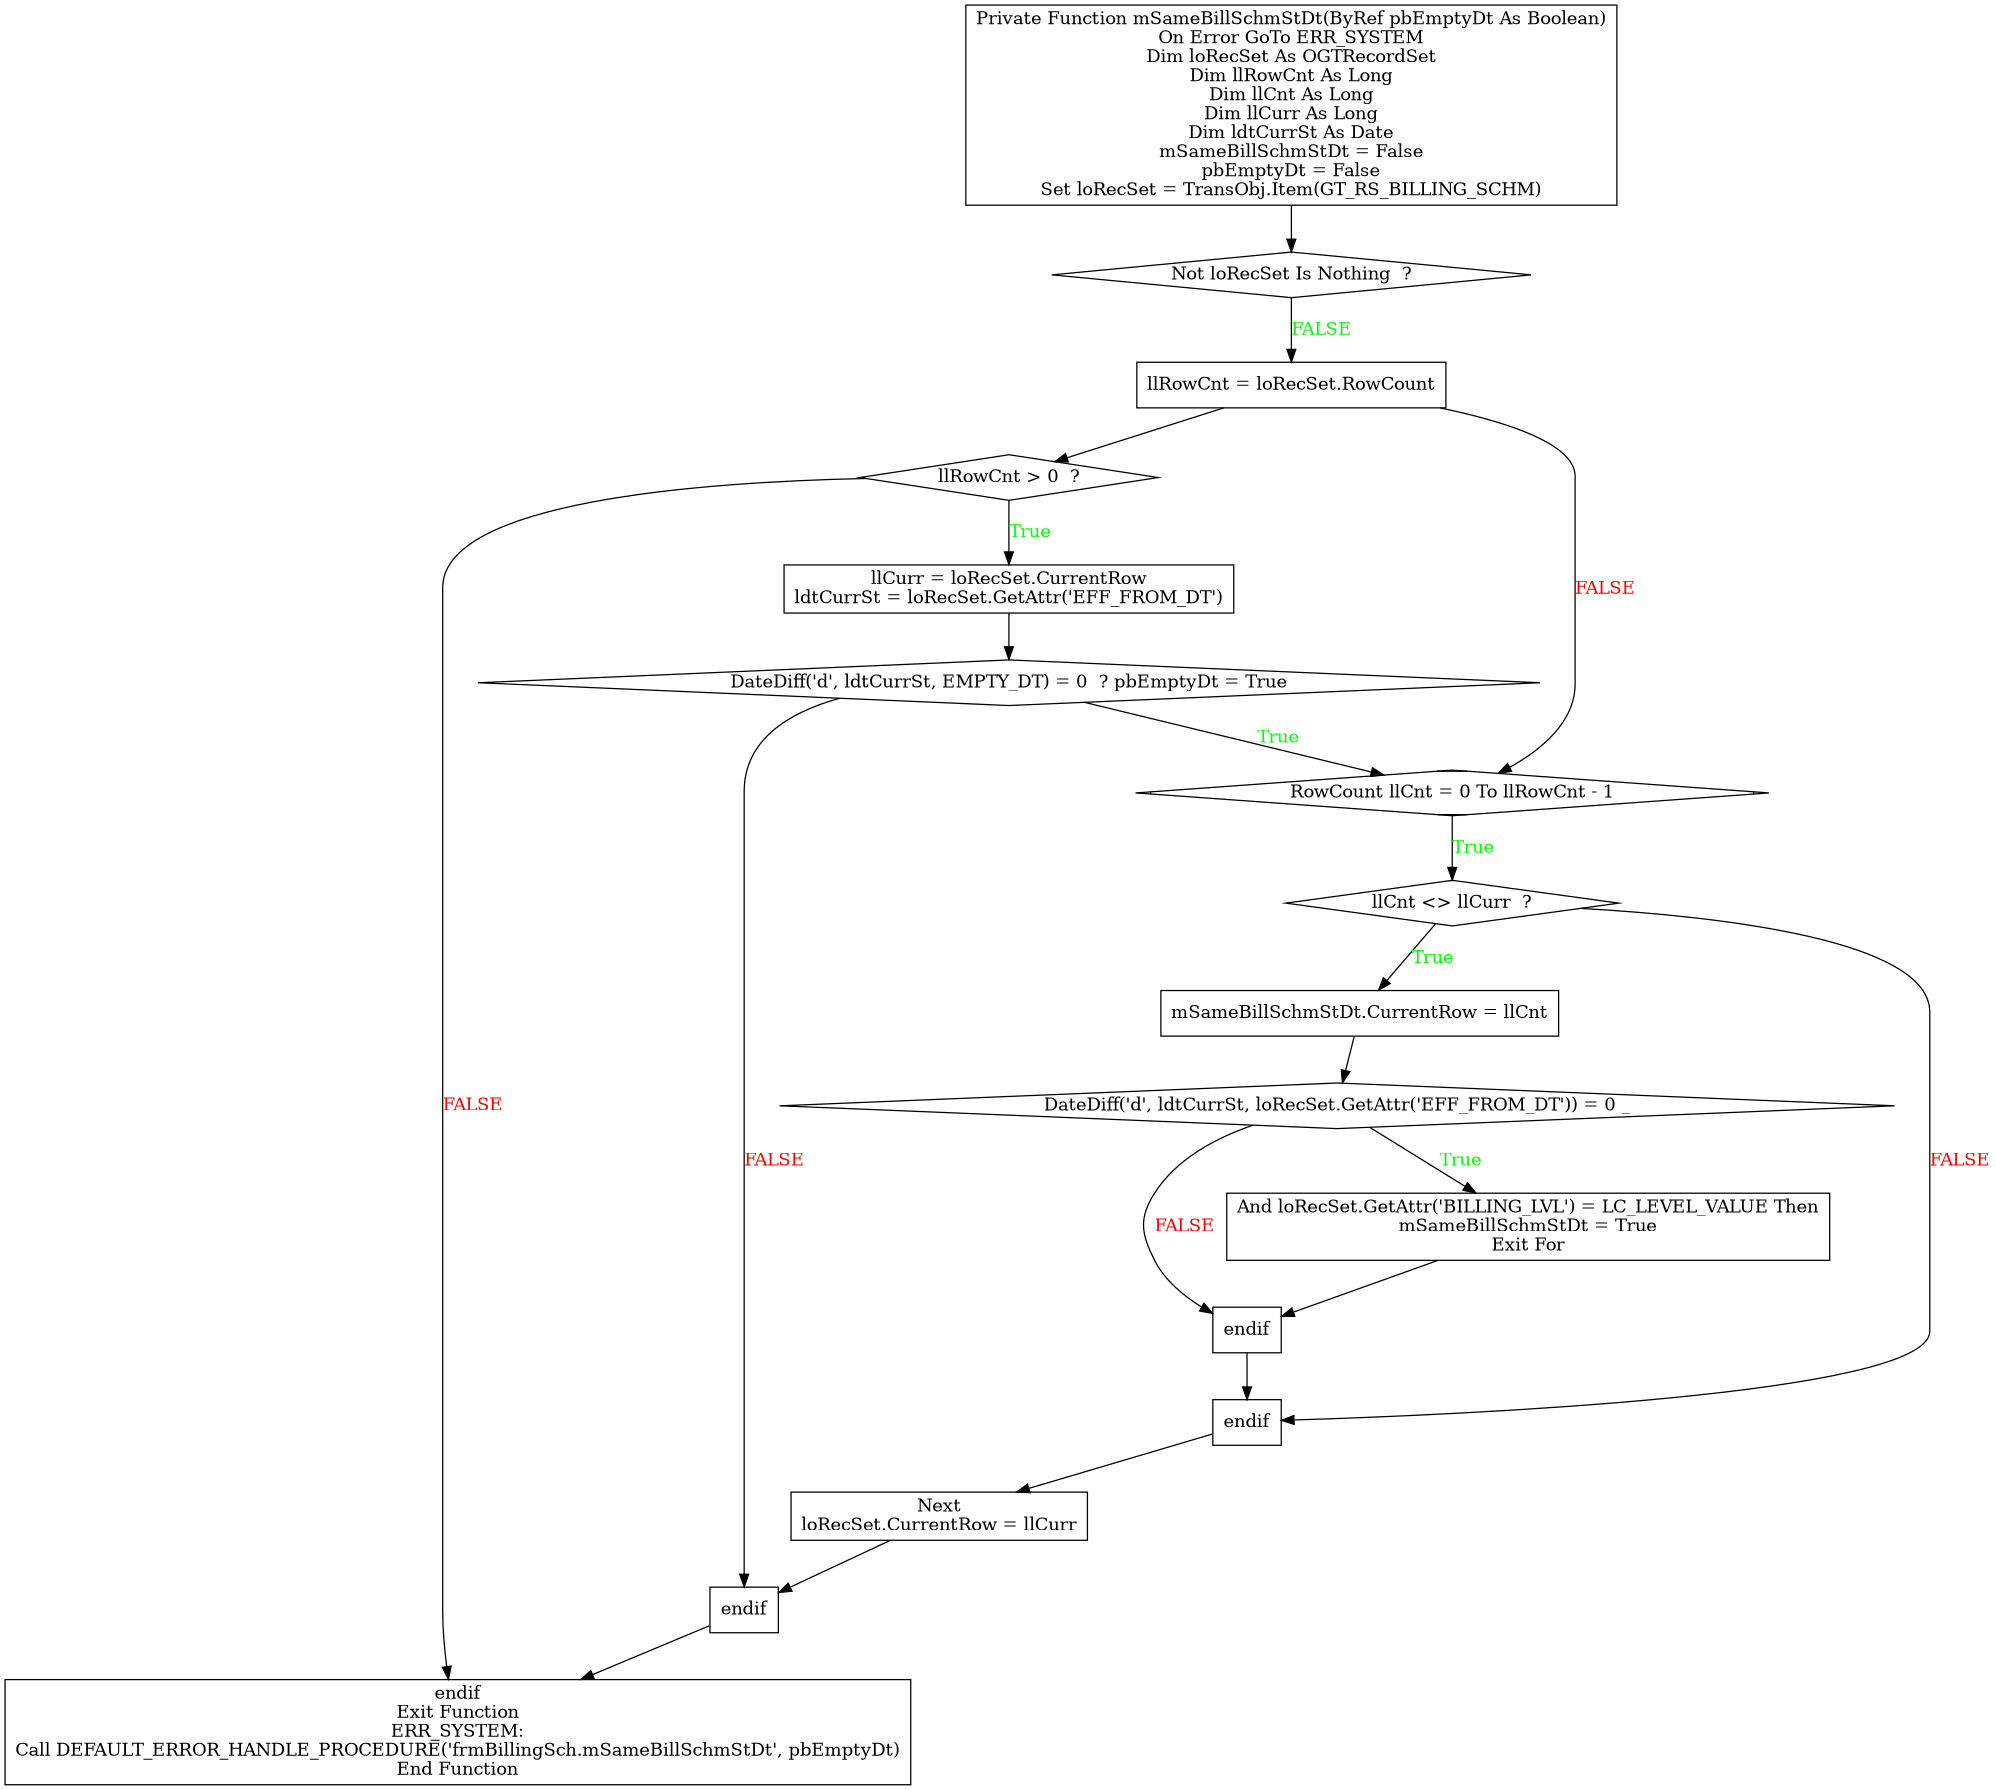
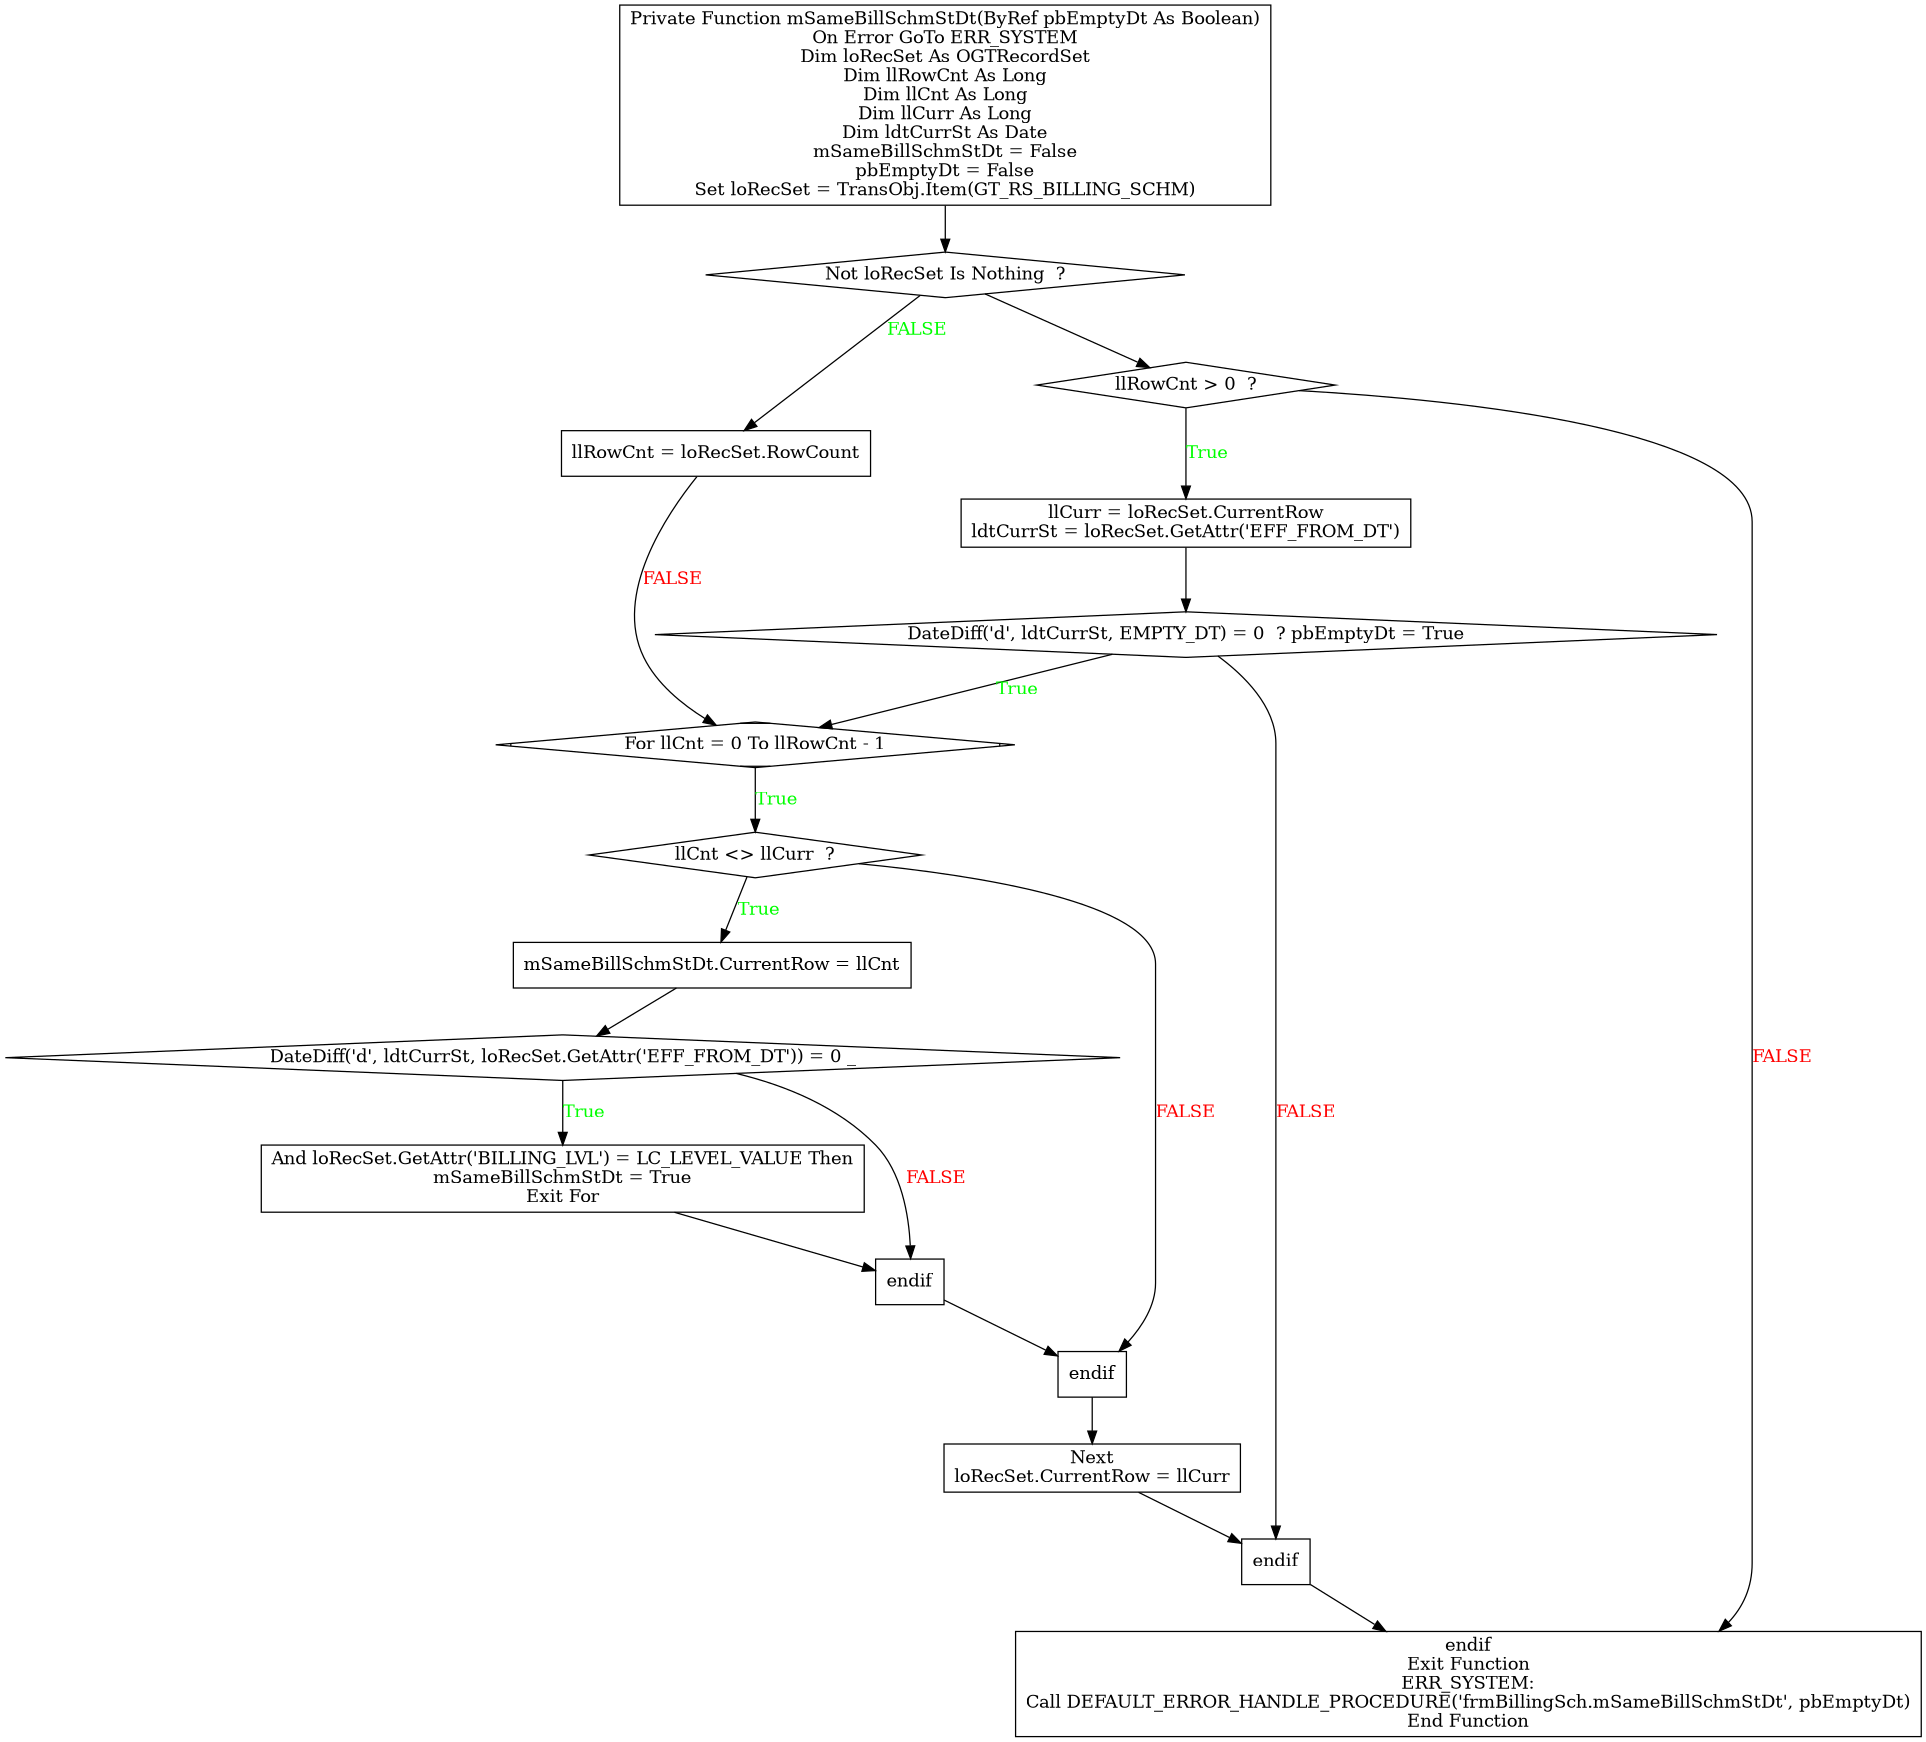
edge "llRowCnt = loRecSet.RowCount" -> "llRowCnt > 0  ?": now "Not loRecSet Is Nothing  ?" -> "llRowCnt > 0  ?"
node "RowCount llCnt = 0 To llRowCnt - 1": label "RowCount llCnt = 0 To llRowCnt - 1" -> "For llCnt = 0 To llRowCnt - 1"
